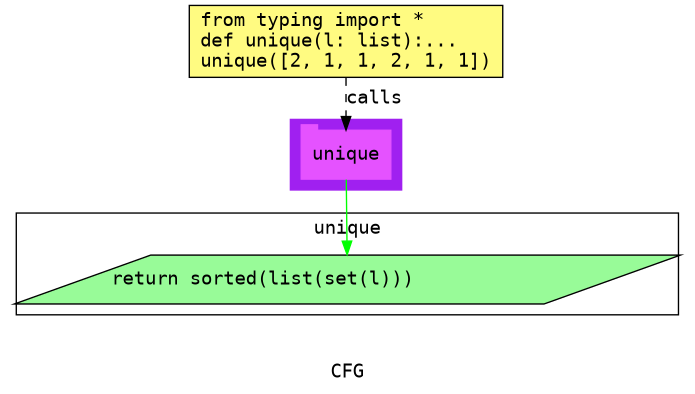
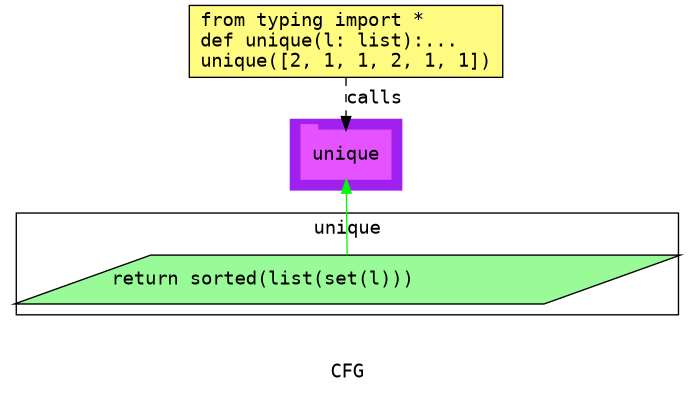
edge "unique" -> "return sorted(list(set(l)))": reversed
